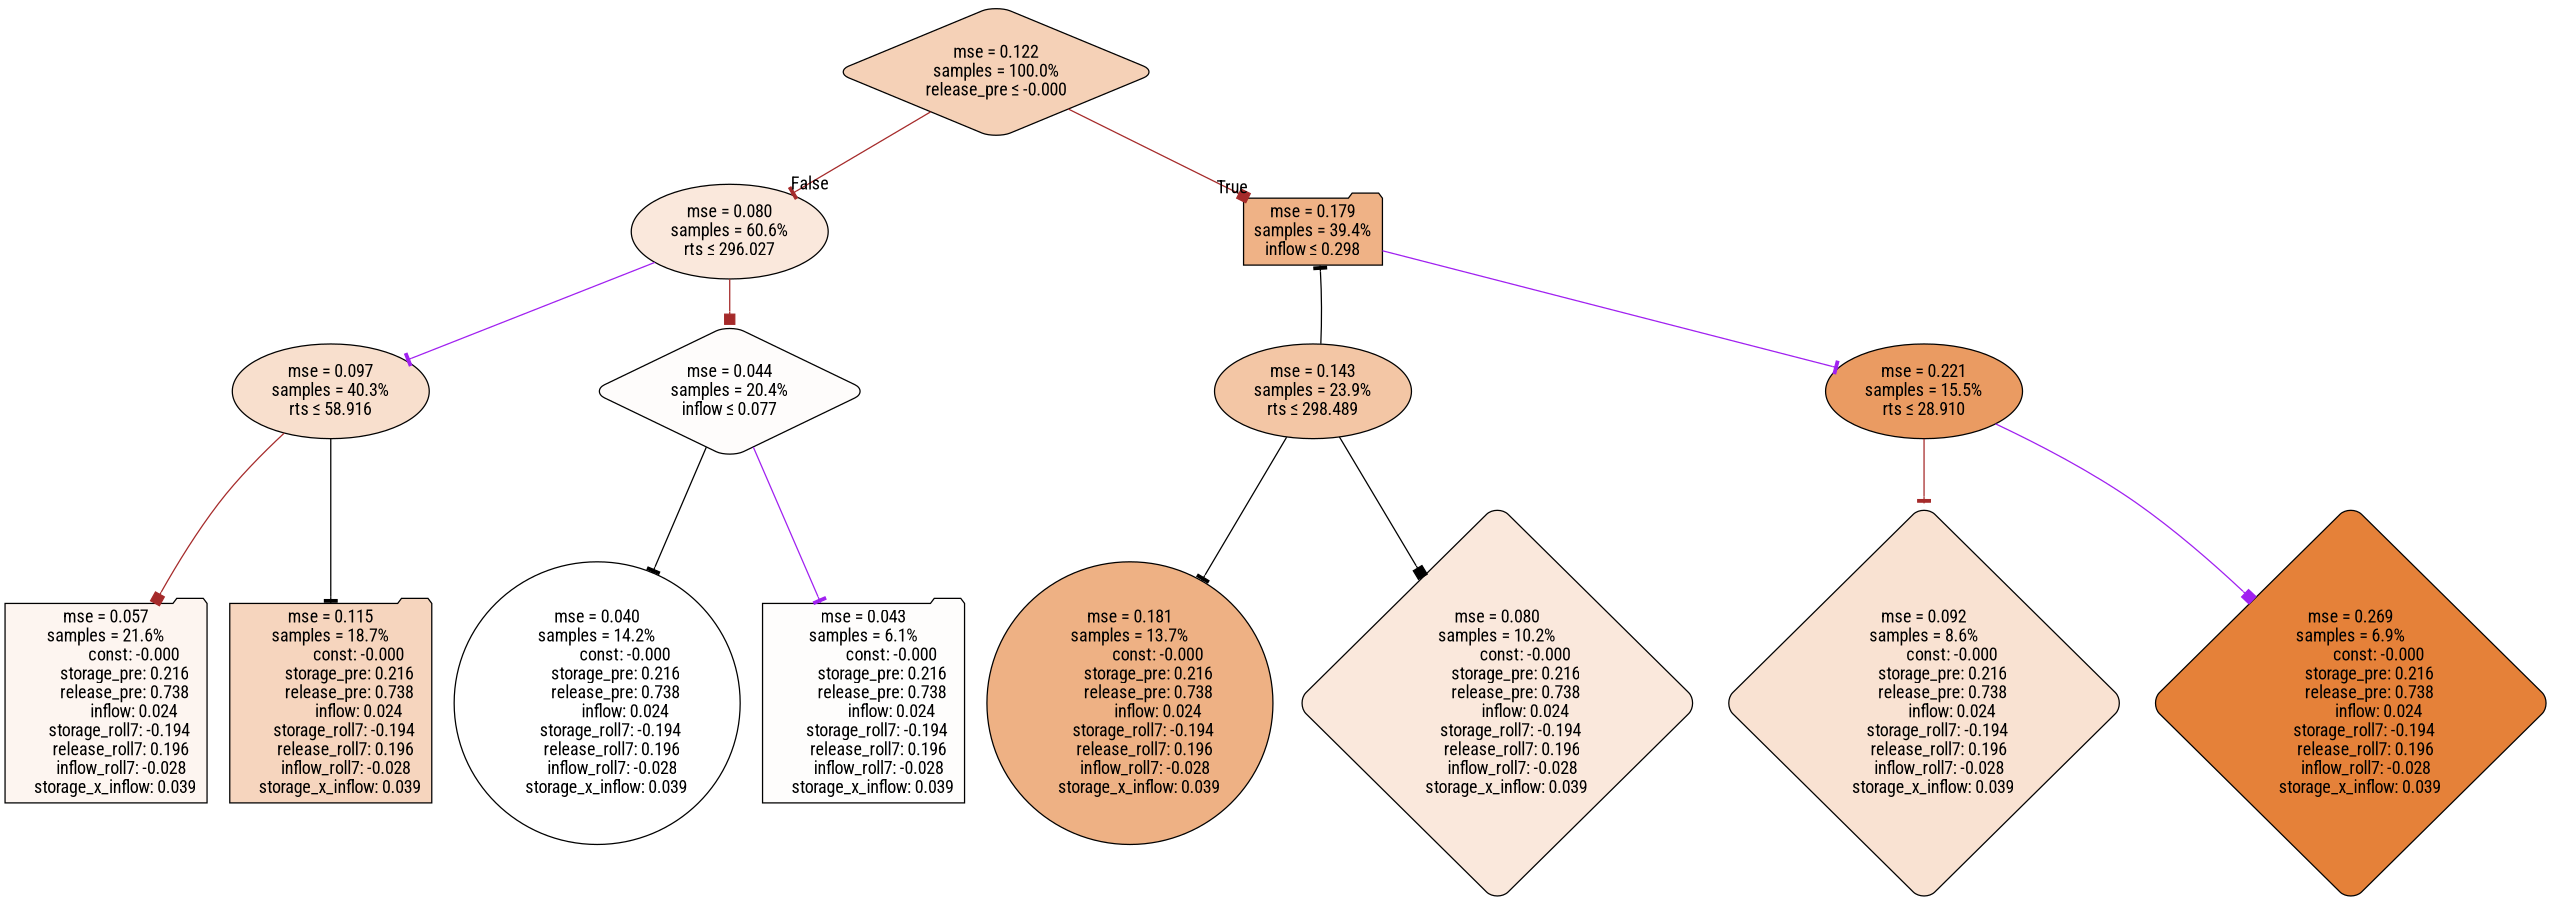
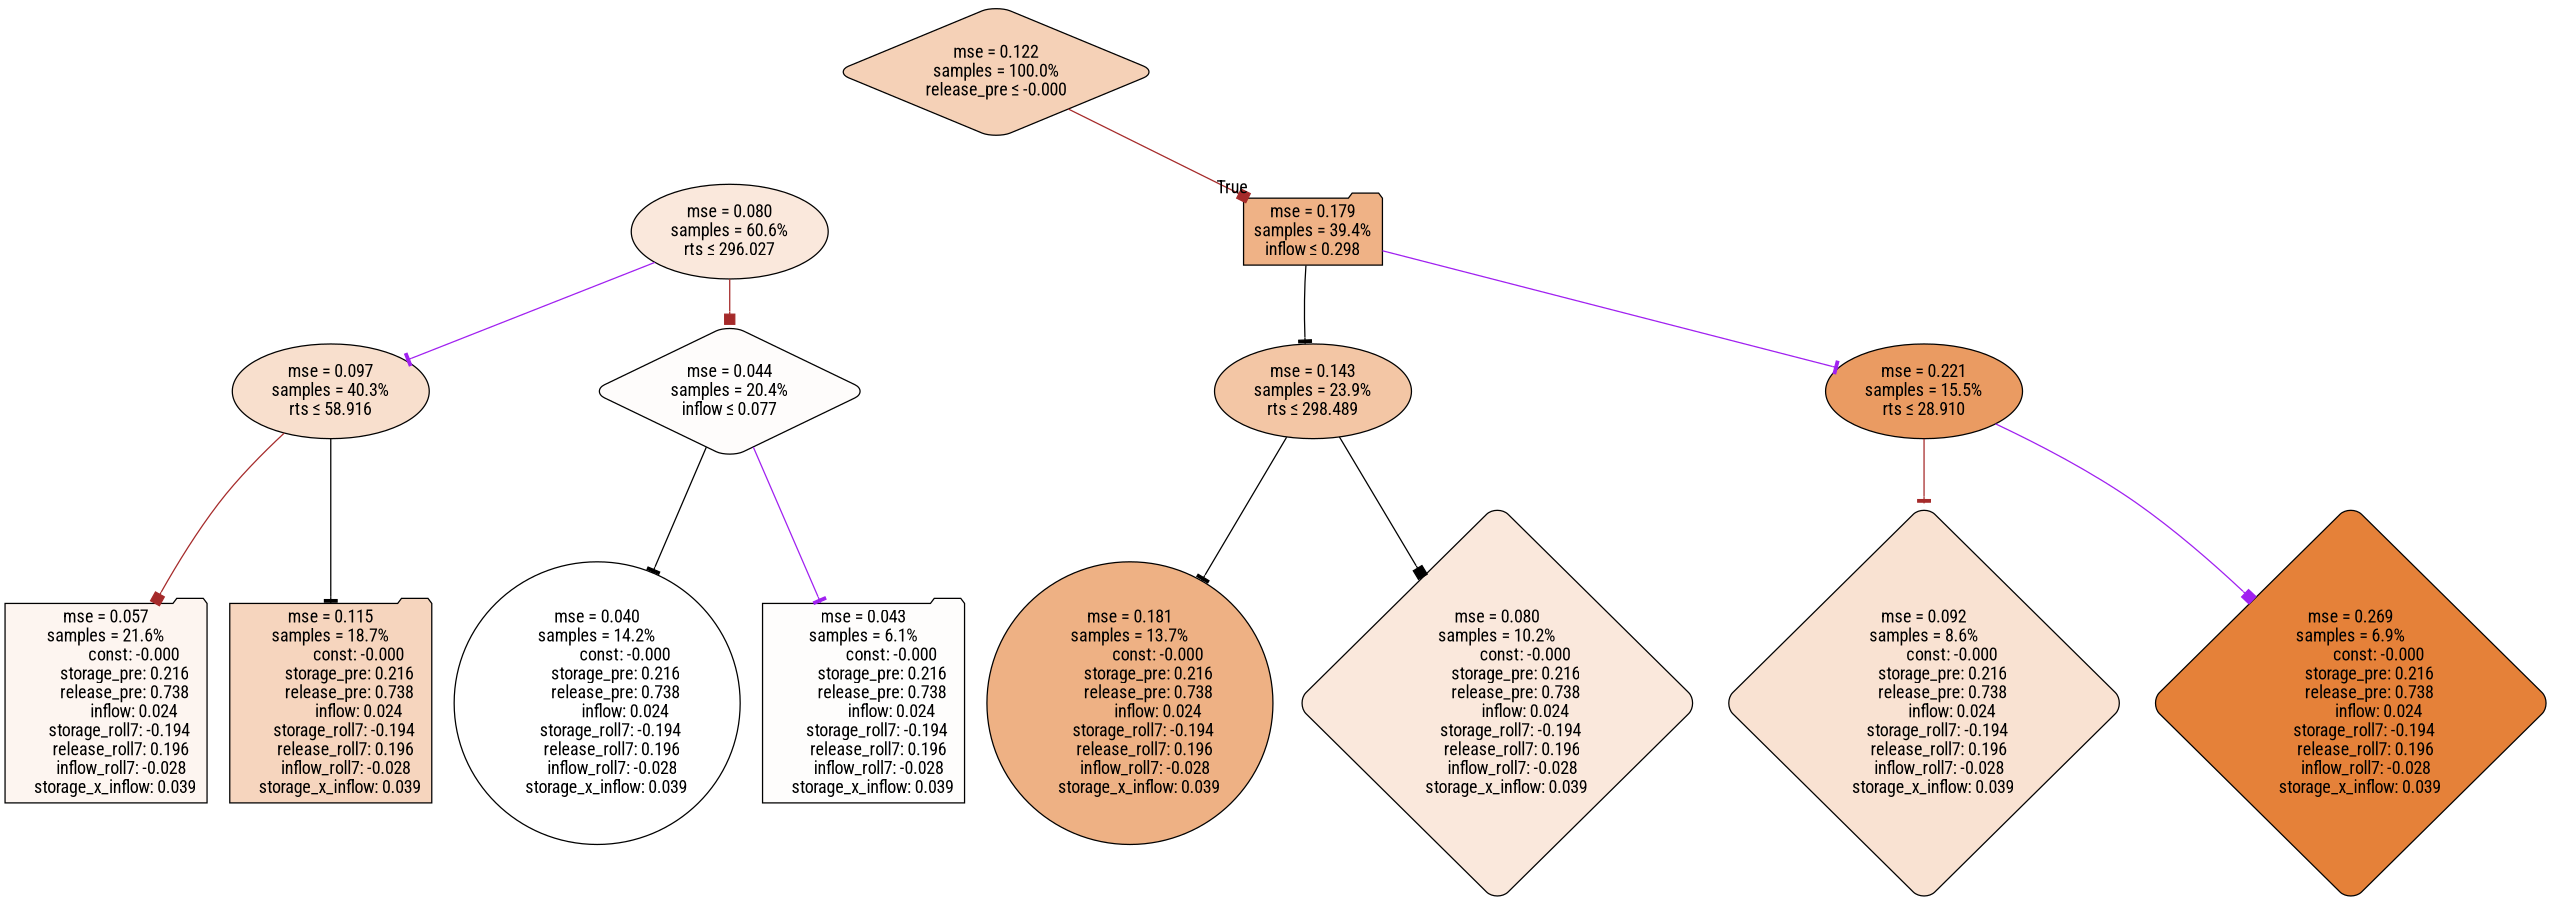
edge "mse = 0.122 samples = 100.0% release_pre ≤ -0.000" -> "mse = 0.080 samples = 60.6% rts ≤ 296.027": removed
edge "mse = 0.143 samples = 23.9% rts ≤ 298.489" -> "mse = 0.179 samples = 39.4% inflow ≤ 0.298": reversed
